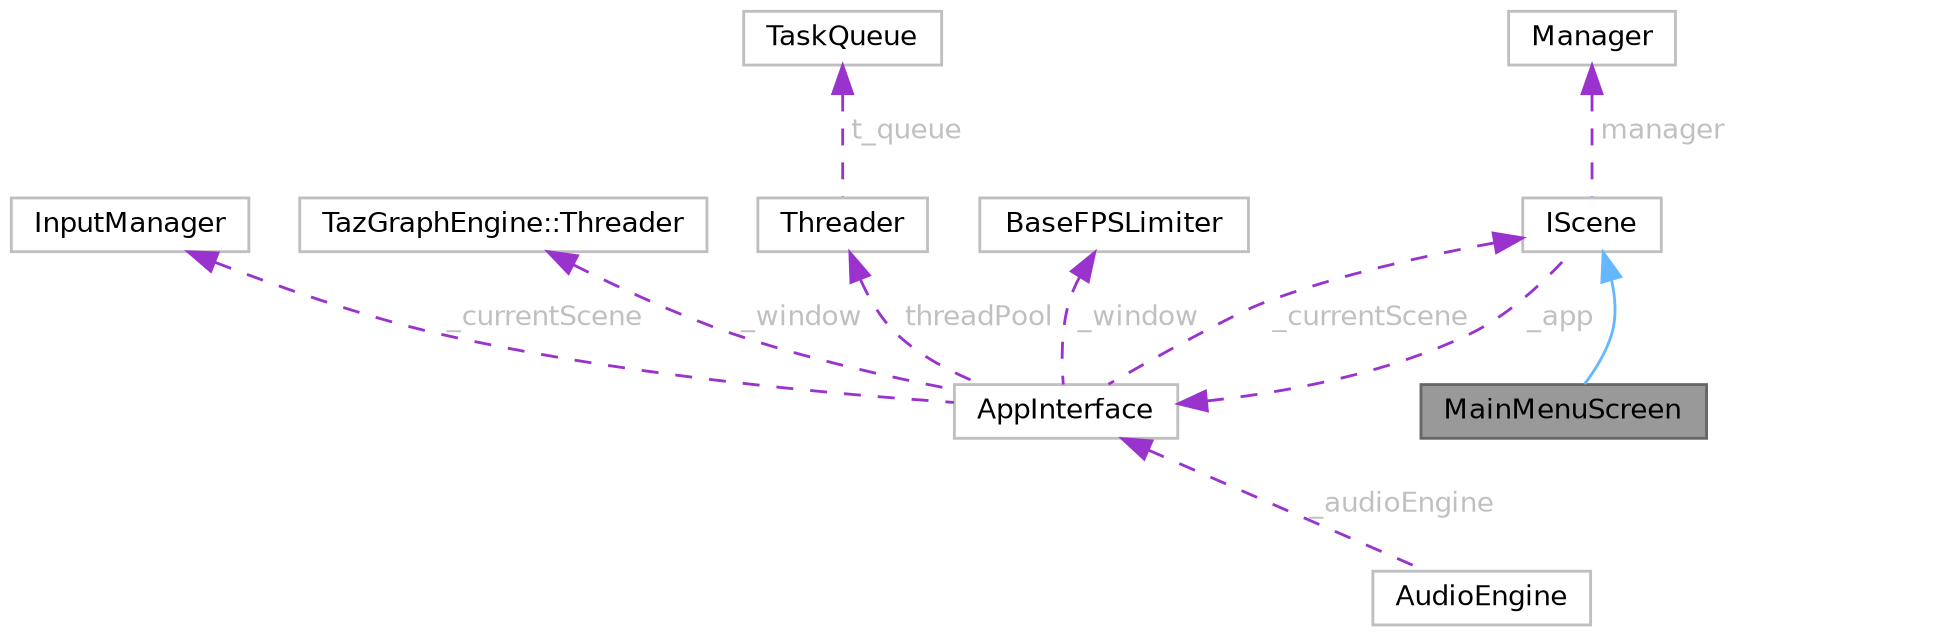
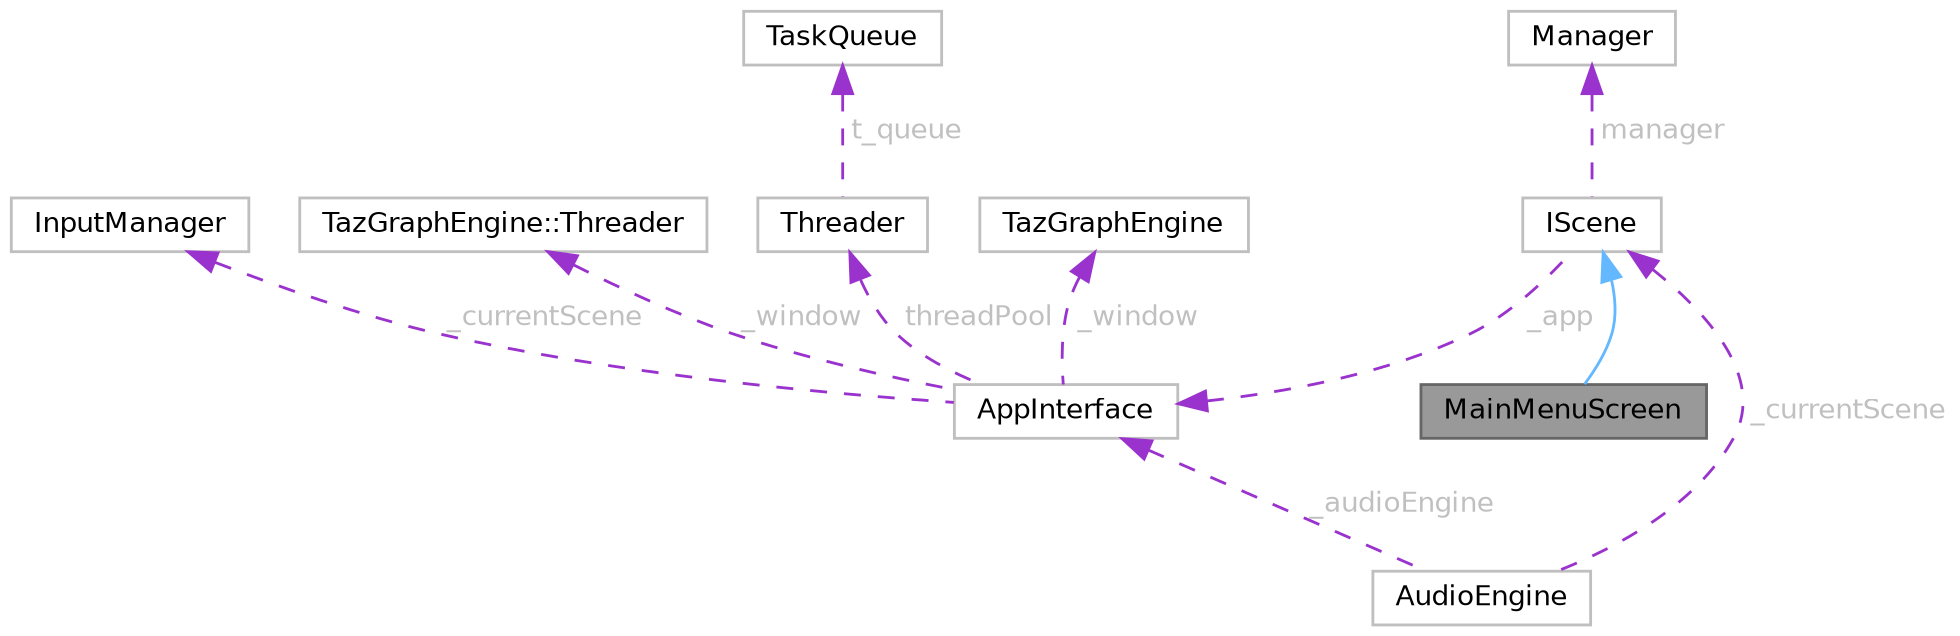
node "BaseFPSLimiter": label "BaseFPSLimiter" -> "TazGraphEngine"
edge "AppInterface" -> "IScene": now "AudioEngine" -> "IScene"
